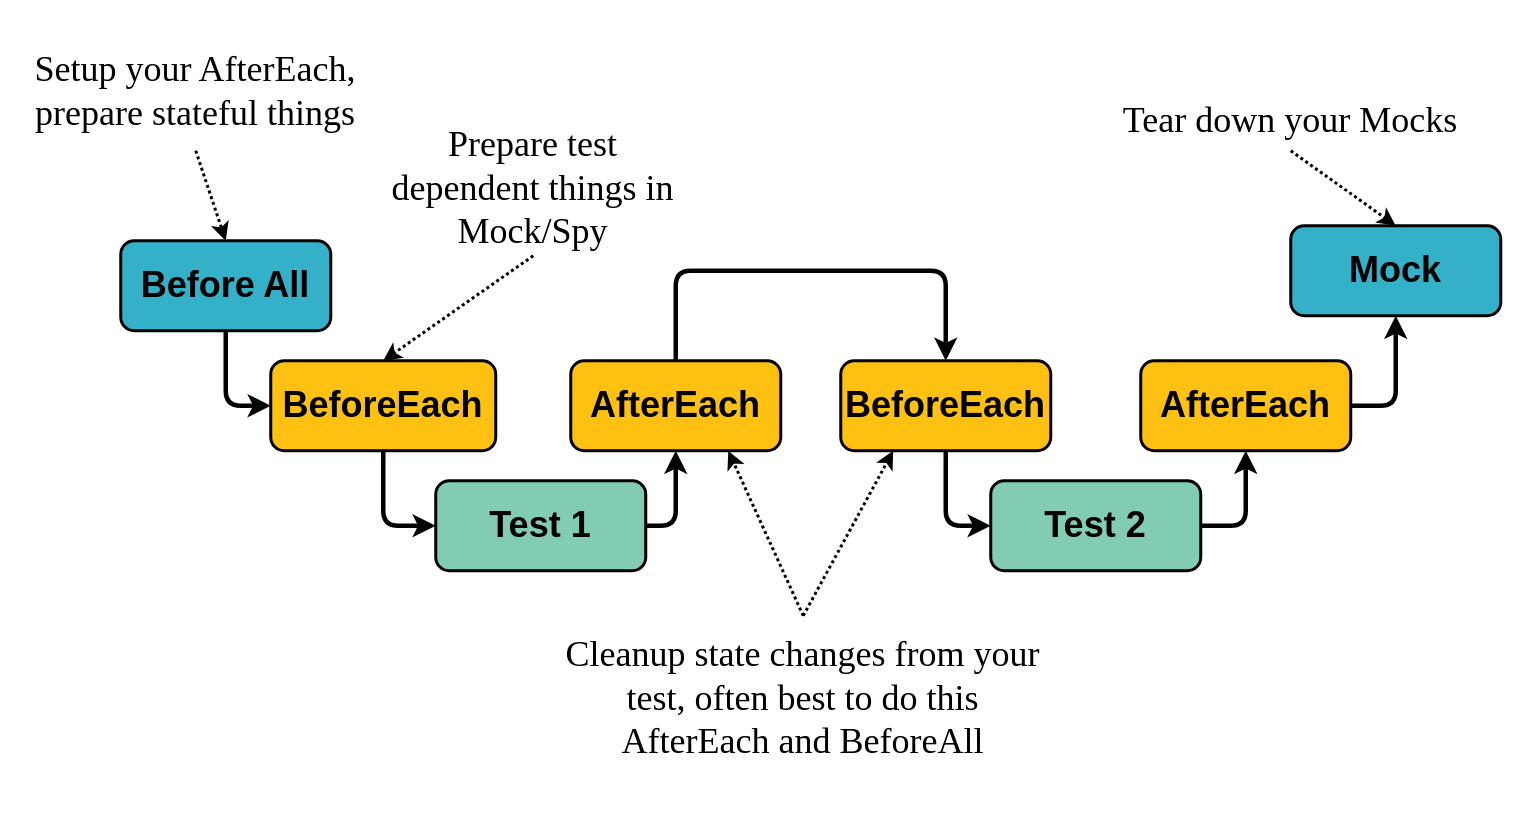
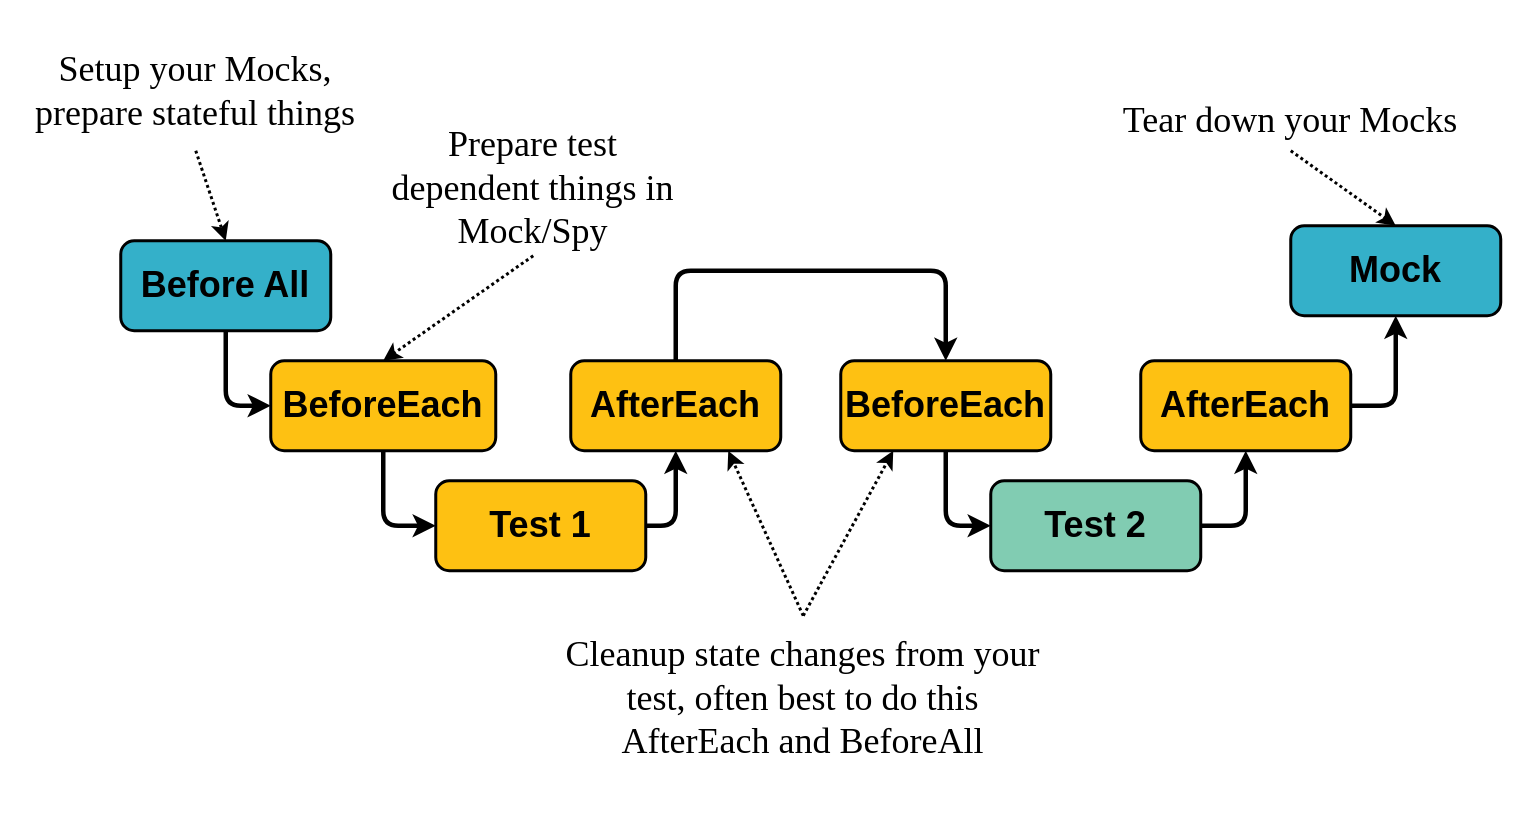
node "Setup your AfterEach, prepare stateful things": label "Setup your AfterEach, prepare stateful things" -> "Setup your Mocks, prepare stateful things"
node "Test 1": fillcolor #81ccb2 -> #fec112
